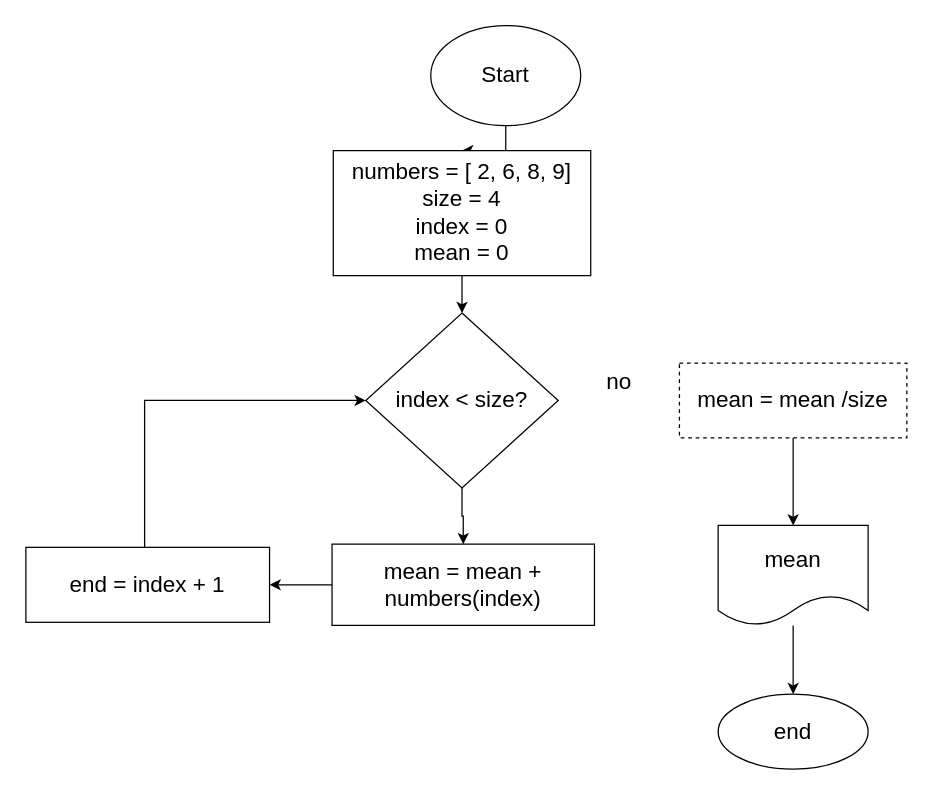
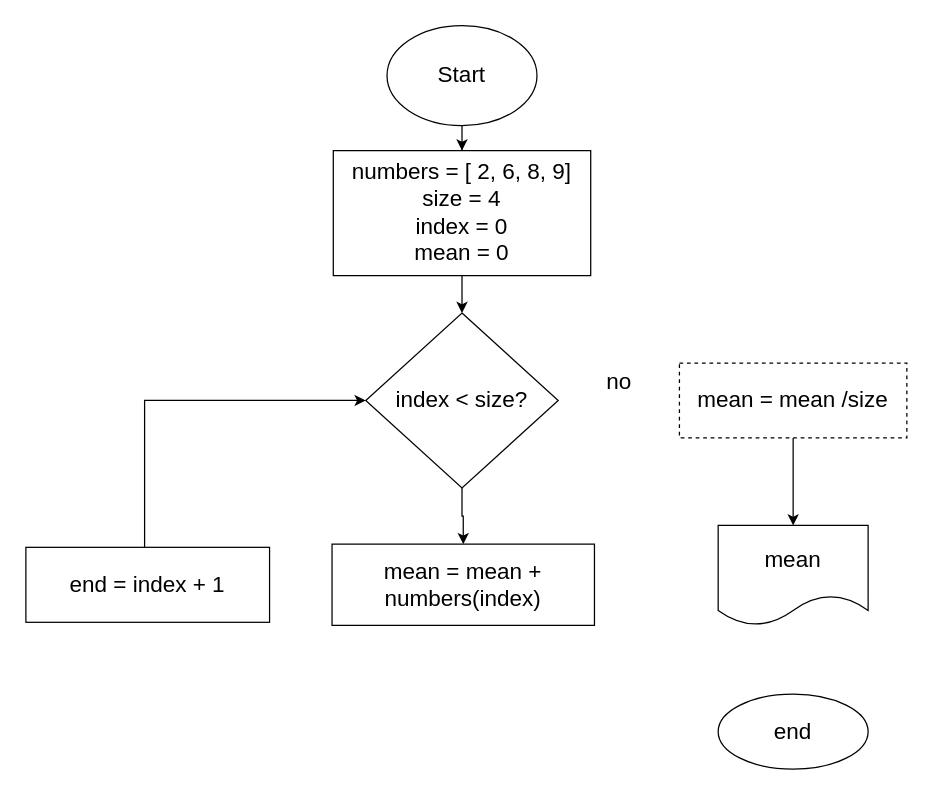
node "Start": moved (506, 76) -> (462, 76)
edge "mean = mean + numbers(index)" -> "end = index + 1": removed
edge "mean" -> "end": removed
